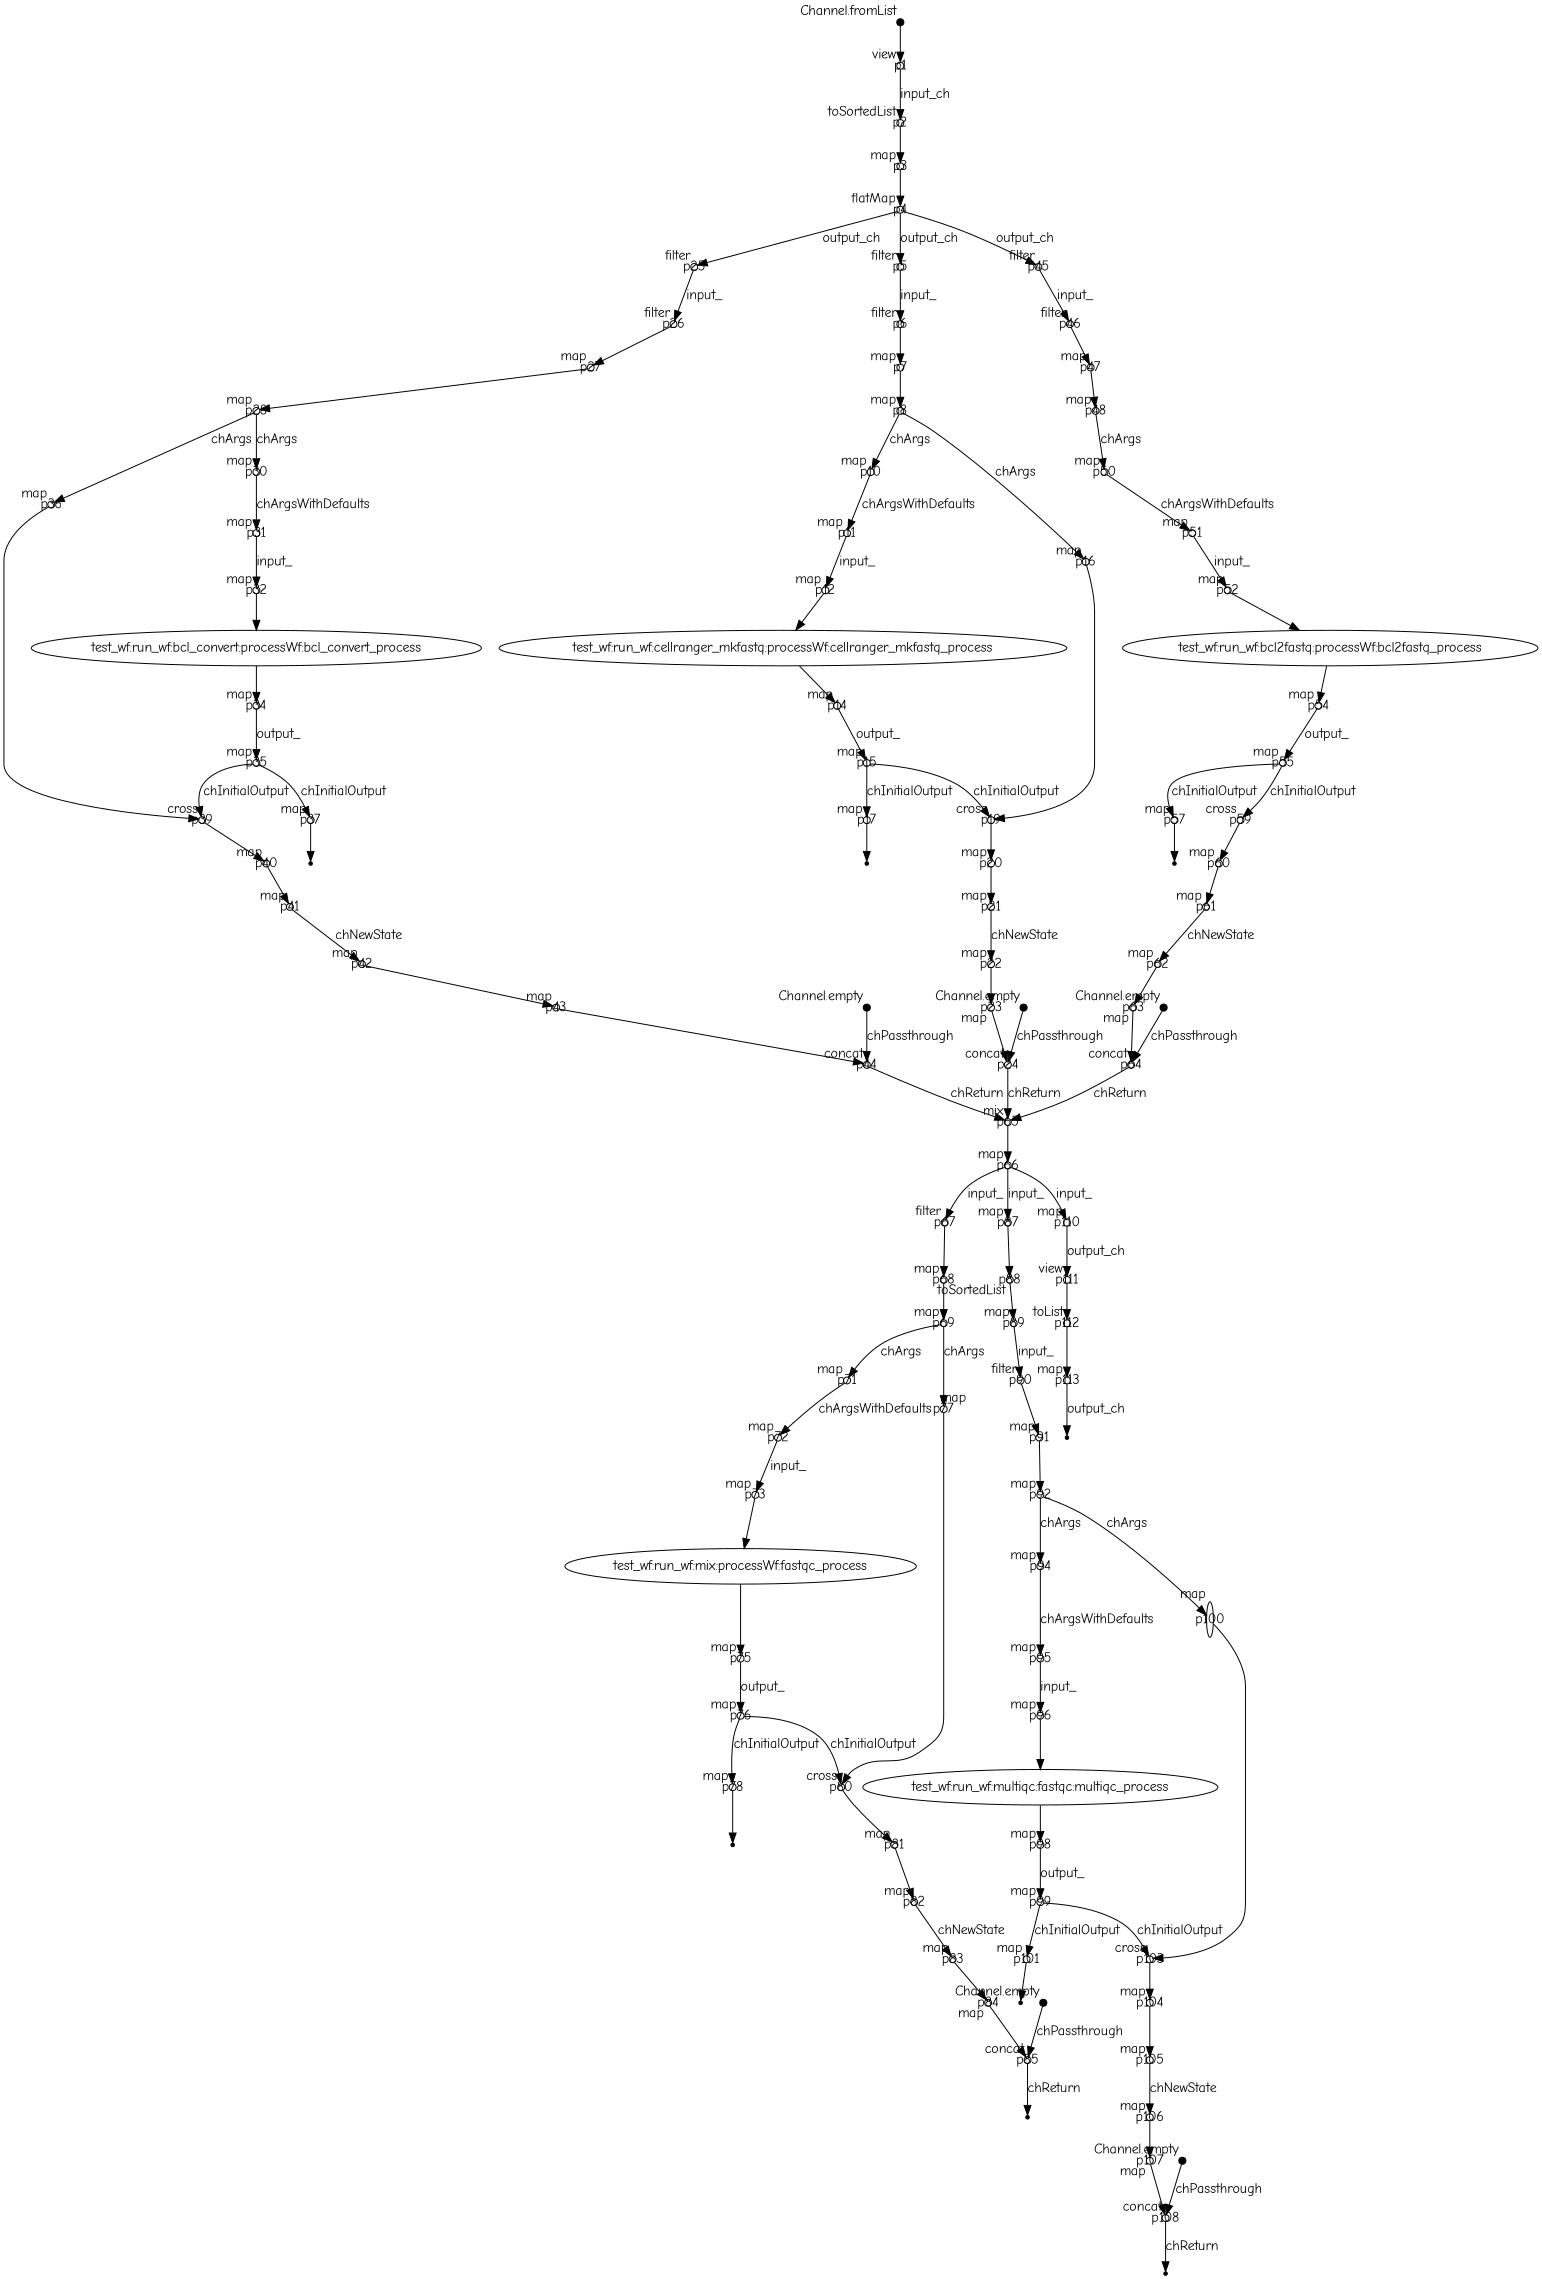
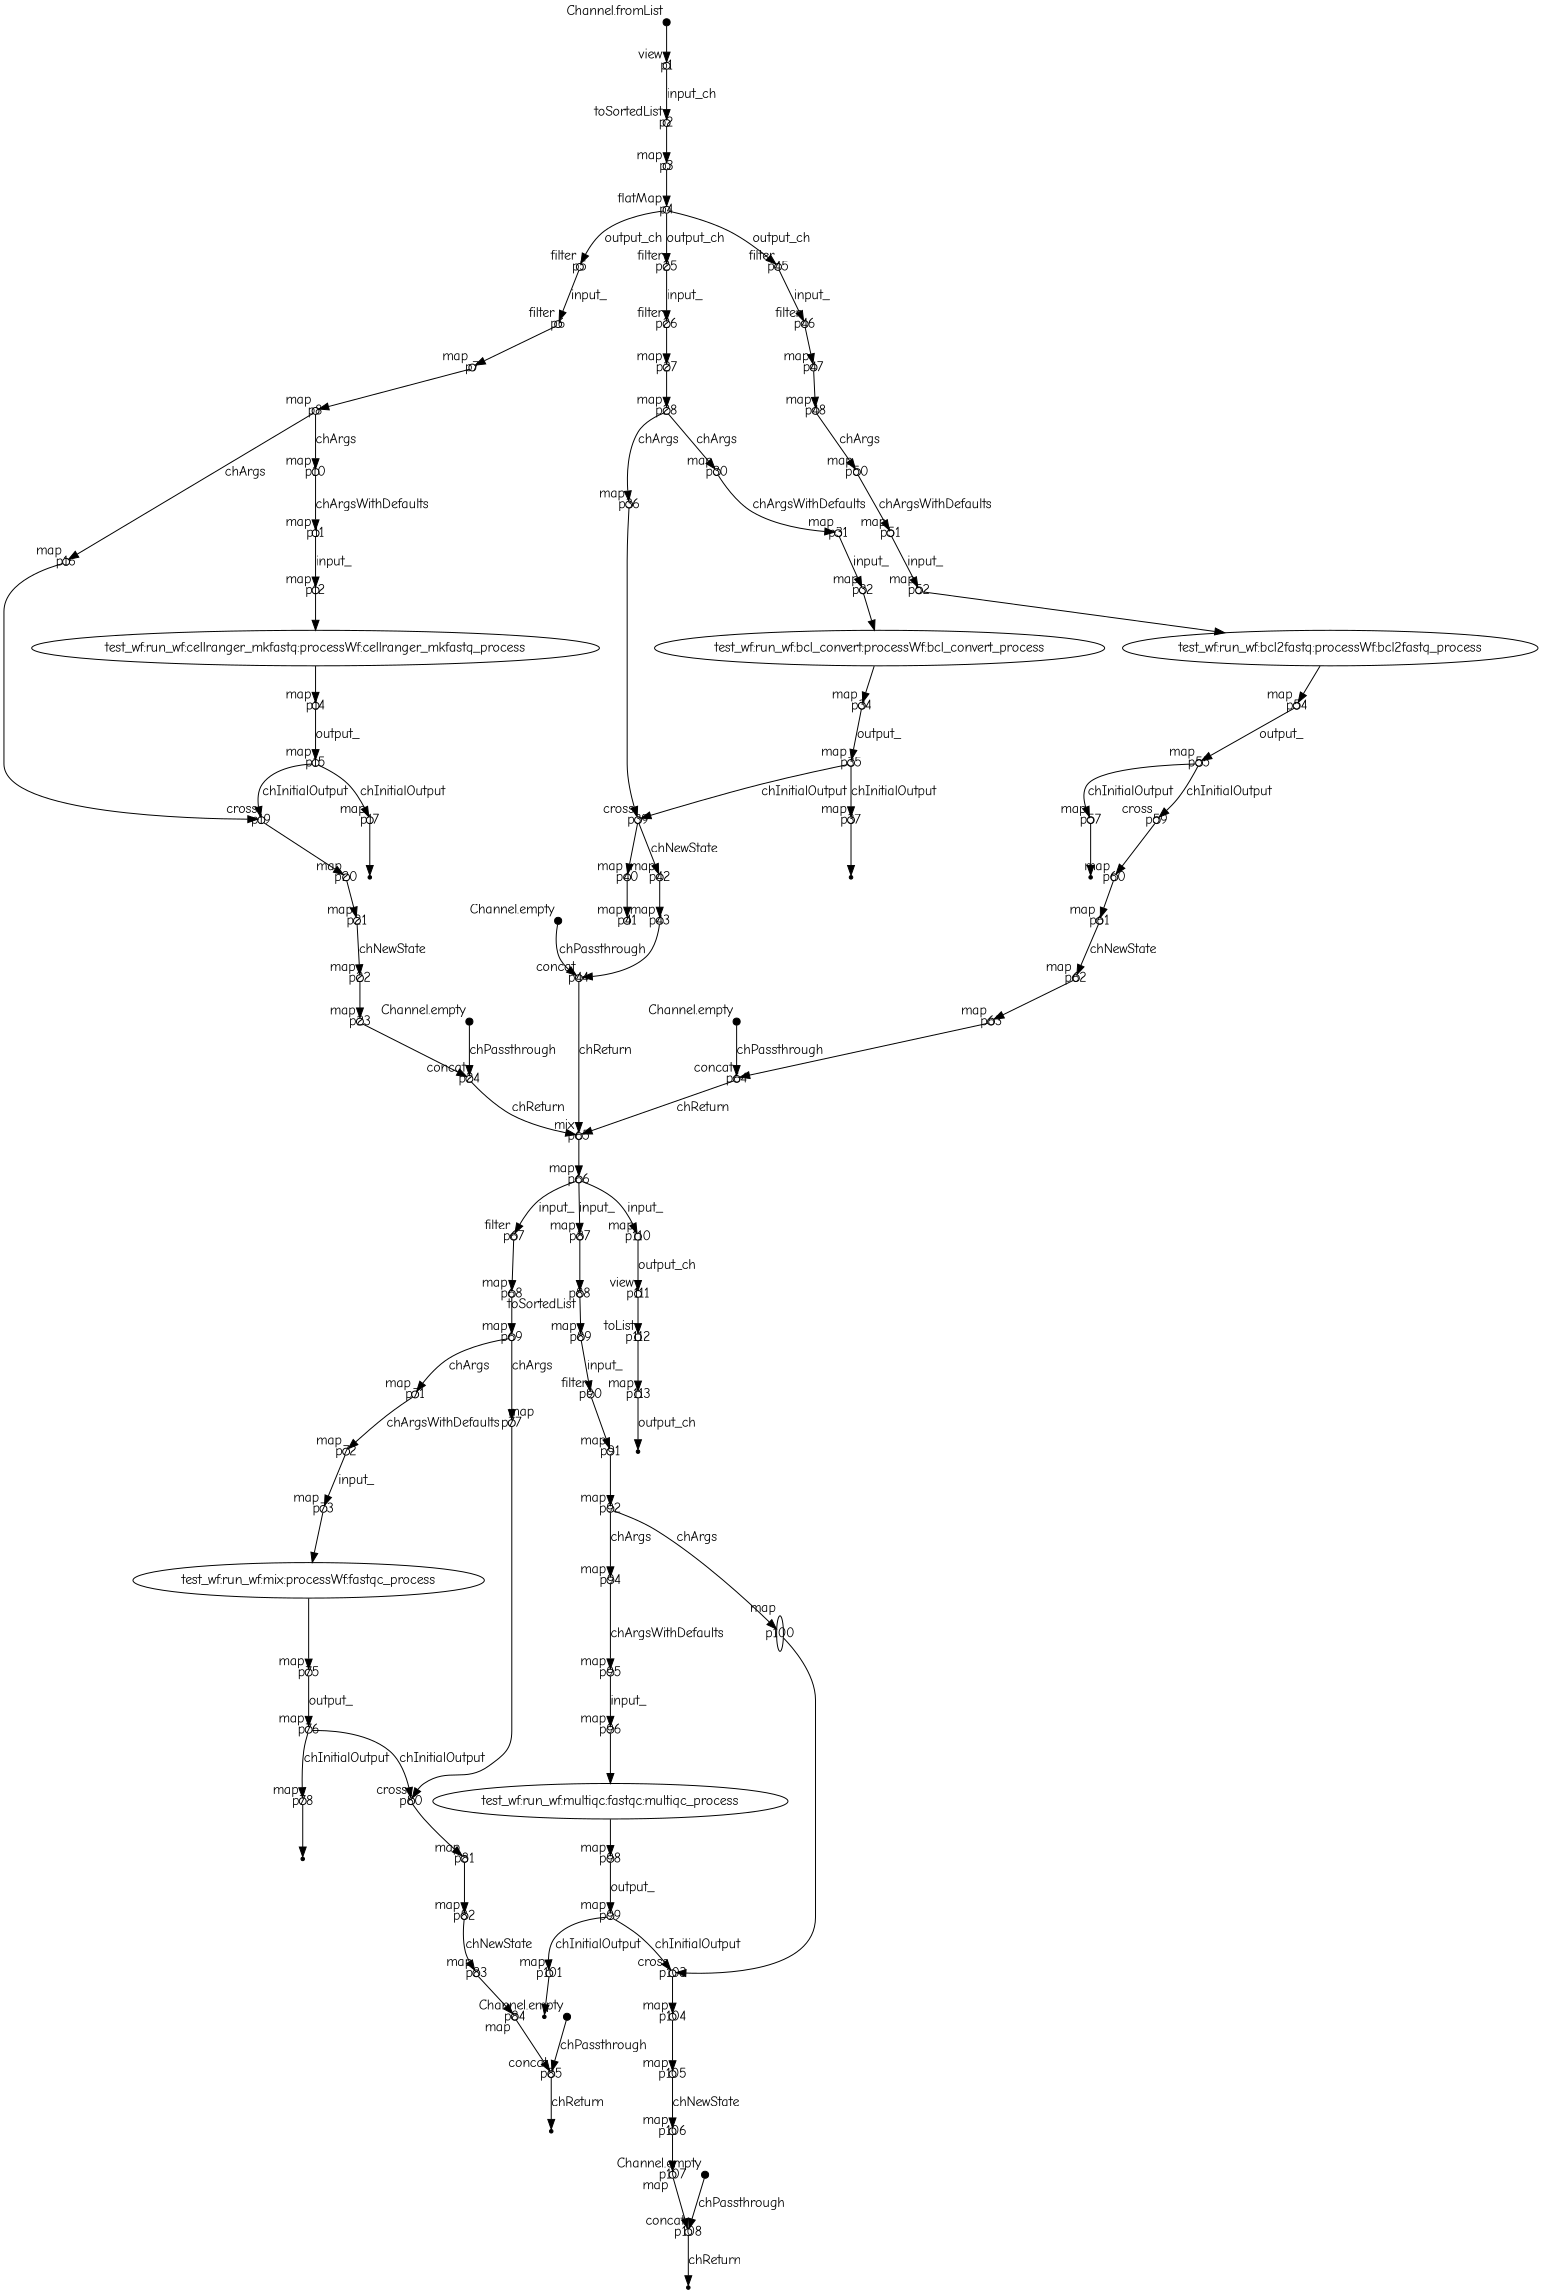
edge "p41 map" -> "p42 map": now "p39 cross" -> "p42 map"
